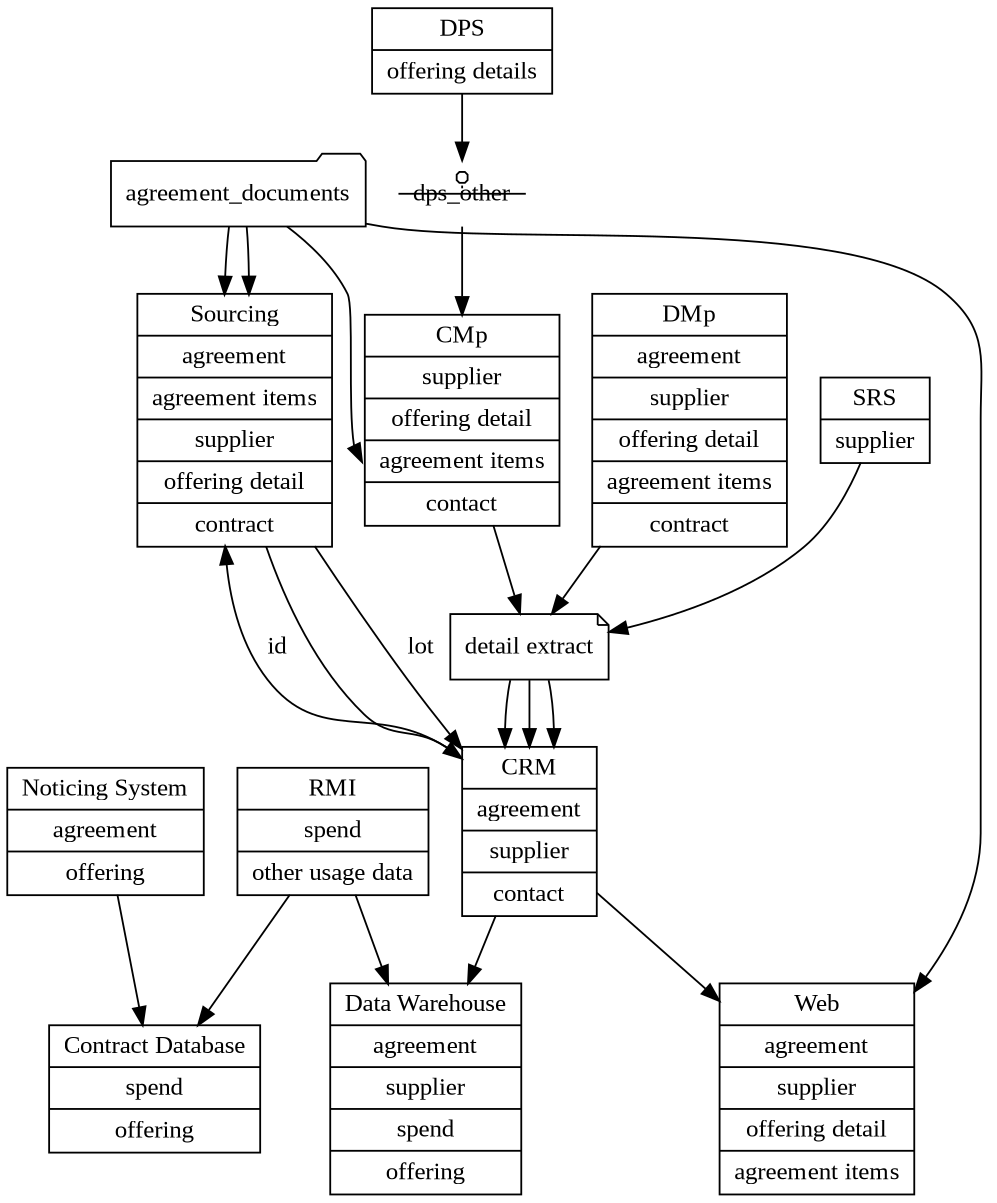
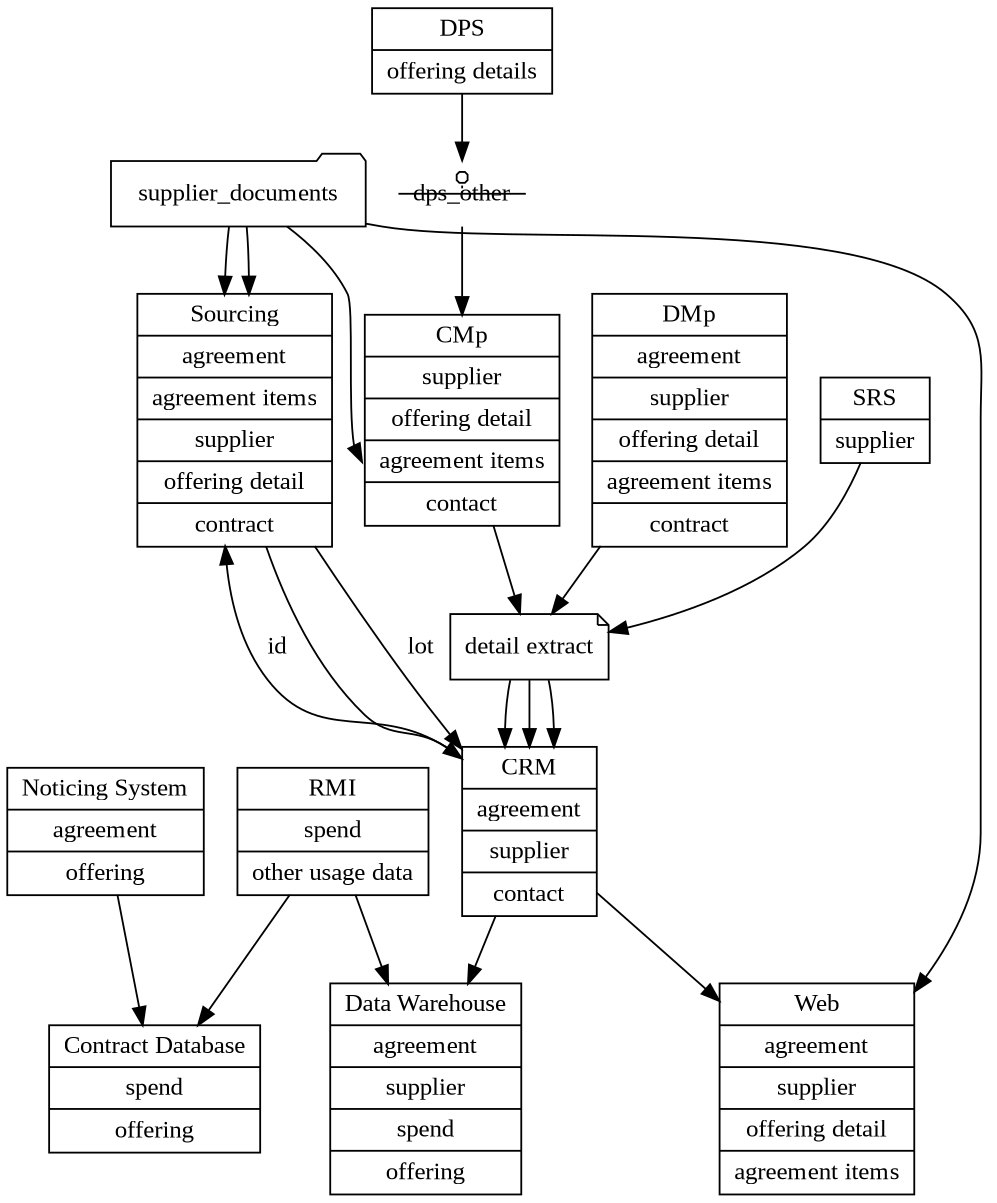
node "agreement_documents": label "agreement_documents" -> "supplier_documents"
